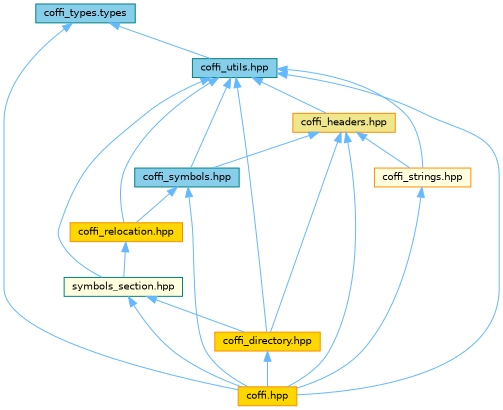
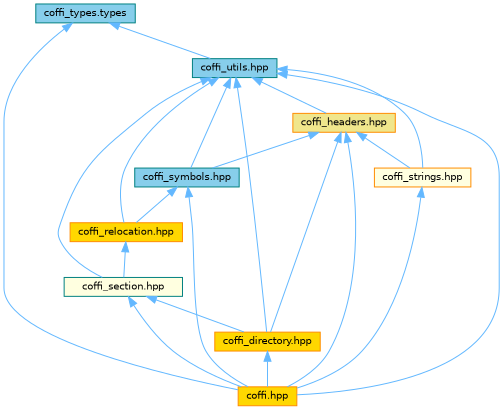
node "symbols_section.hpp": label "symbols_section.hpp" -> "coffi_section.hpp"
